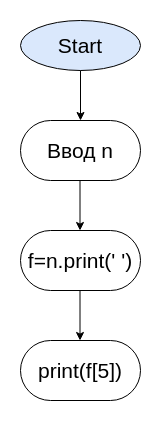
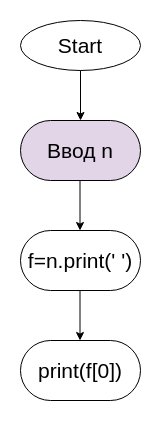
node "Start": fillcolor #dae8fc -> #ffffff
node "Ввод n": fillcolor #ffffff -> #e1d5e7
node "print(f[5])": label "print(f[5])" -> "print(f[0])"
